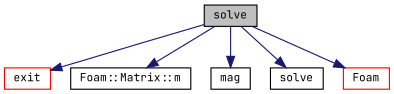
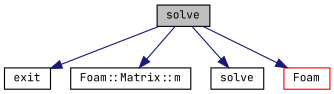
node "exit": color red -> black
node "mag": removed
